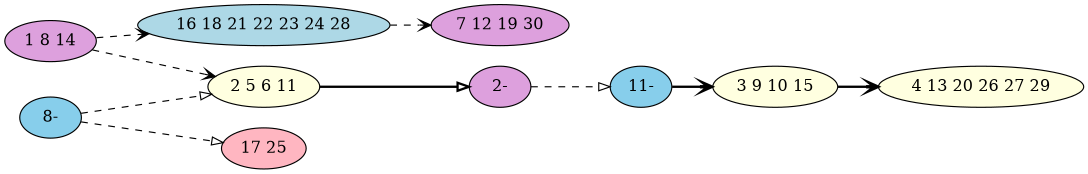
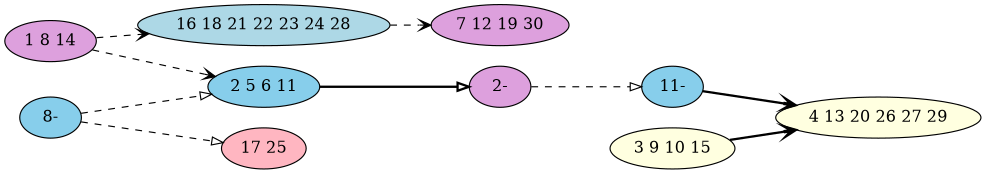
node "2 5 6 11": fillcolor lightyellow -> skyblue
edge "11-" -> "3 9 10 15": now "11-" -> "4 13 20 26 27 29"
